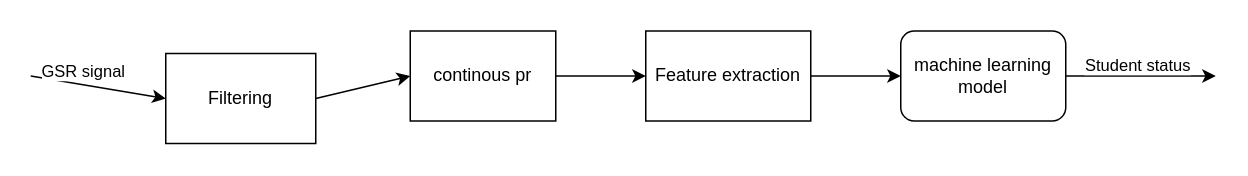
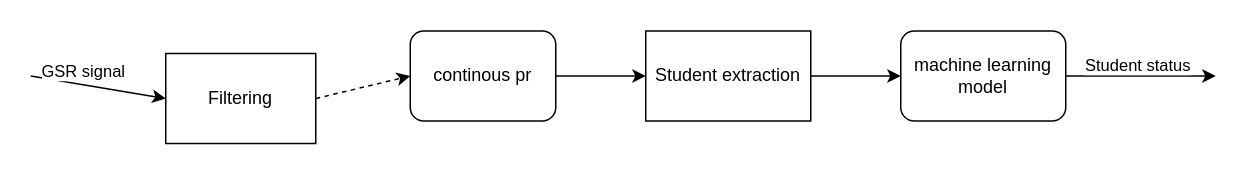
node "continous pr": shape rectangle -> rounded rectangle
node "Feature extraction": label "Feature extraction" -> "Student extraction"
edge "Filtering" -> "continous pr": style solid -> dashed
